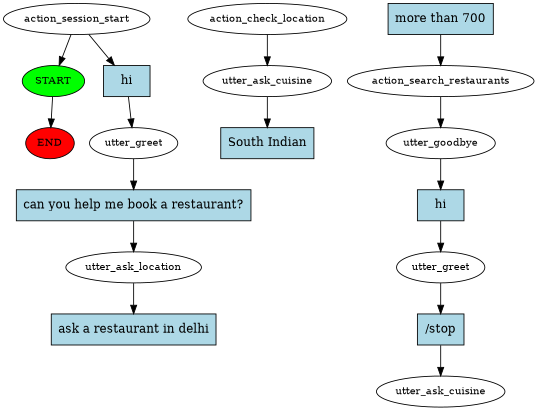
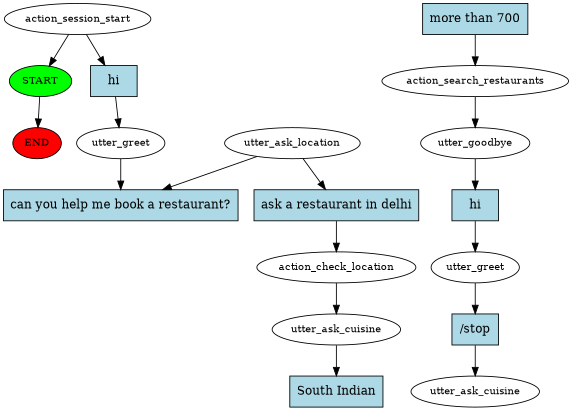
edge "can you help me book a restaurant?" -> "utter_ask_location": reversed
edge "ask a restaurant in delhi" -> "action_check_location": added
